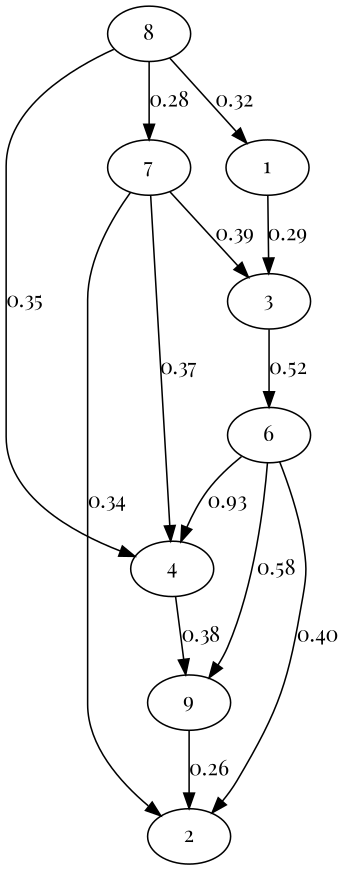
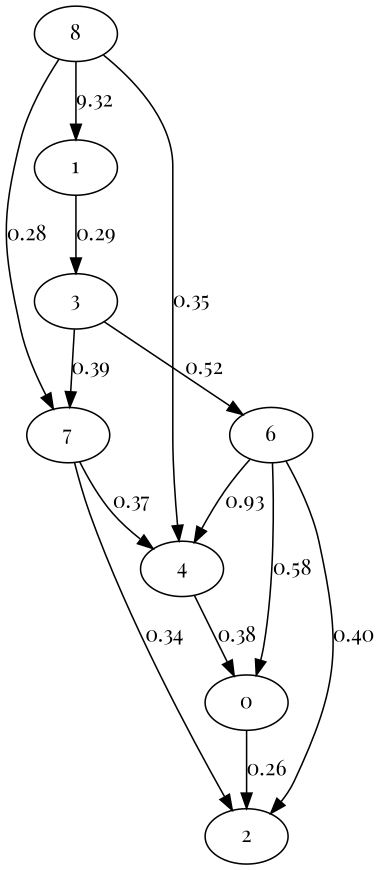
edge "8" -> "1": label "0.32" -> "9.32"
edge "7" -> "3": reversed
node "9": label "9" -> "0"
